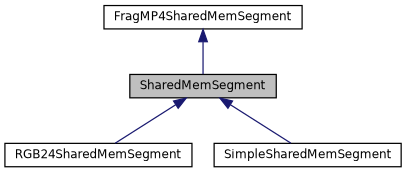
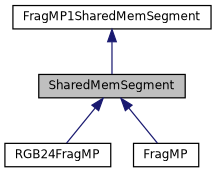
node "FragMP4SharedMemSegment": label "FragMP4SharedMemSegment" -> "FragMP1SharedMemSegment"
node "RGB24SharedMemSegment": label "RGB24SharedMemSegment" -> "RGB24FragMP"
node "SimpleSharedMemSegment": label "SimpleSharedMemSegment" -> "FragMP"
